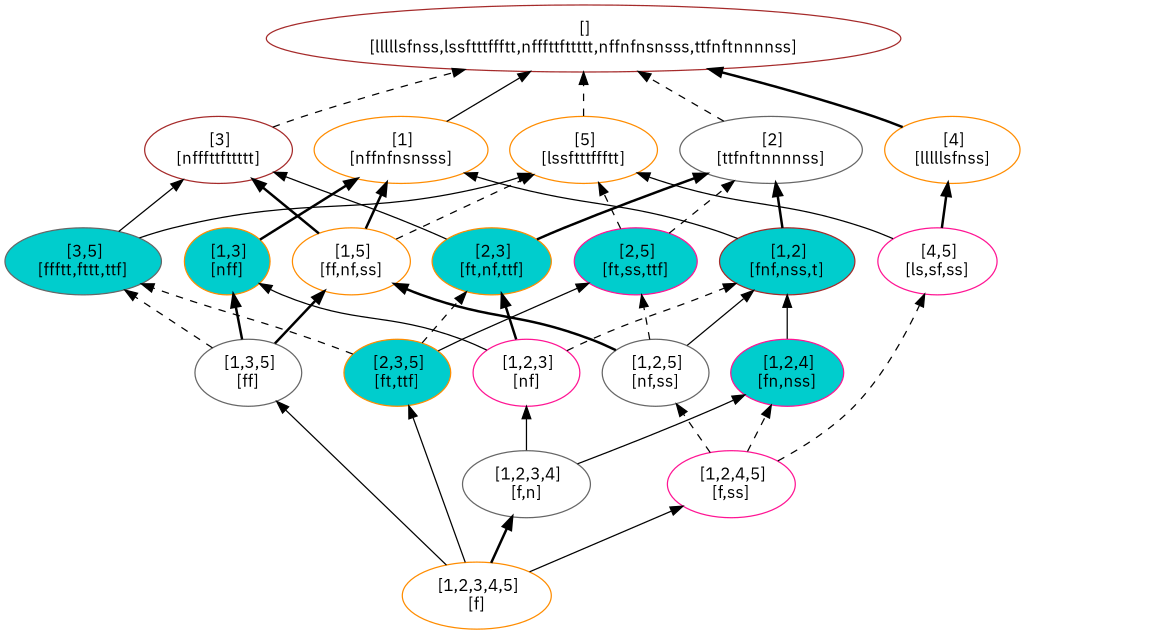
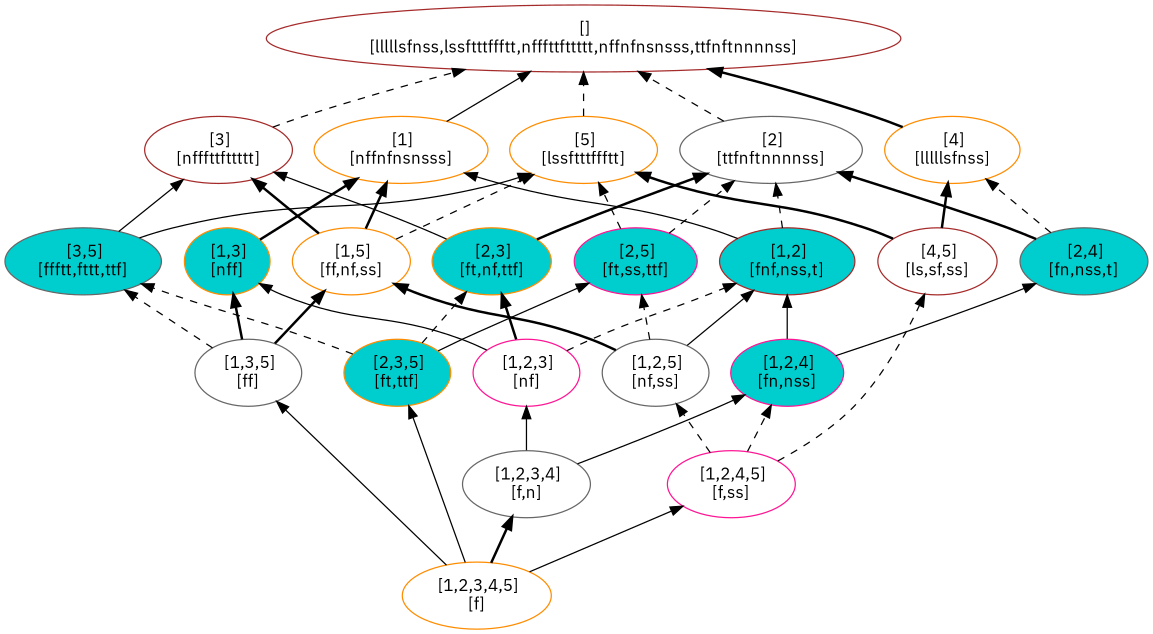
edge "[4,5] [ls,sf,ss]" -> "[5] [lssftttffftt]": style solid -> bold
edge "[1,2] [fnf,nss,t]" -> "[2] [ttfnftnnnnss]": style bold -> dashed
node "[4,5] [ls,sf,ss]": color deeppink -> brown
node "[2,4] [fn,nss,t]": added
